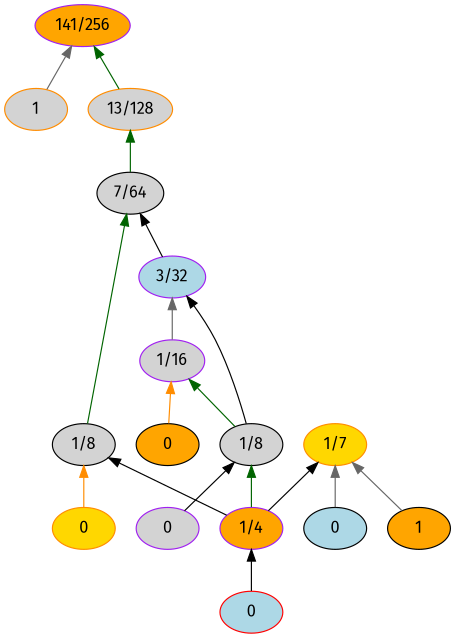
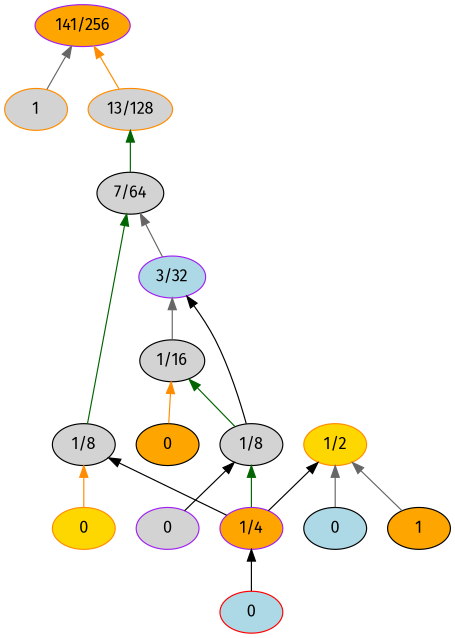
edge "13/128" -> "141/256": color darkgreen -> darkorange
edge "3/32" -> "7/64": color black -> gray40
node "1/16": color purple -> black
node "1/7": label "1/7" -> "1/2"
